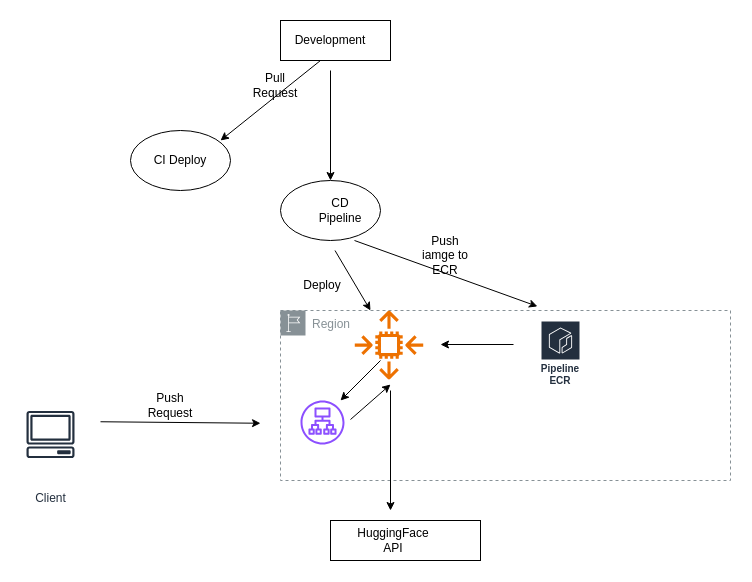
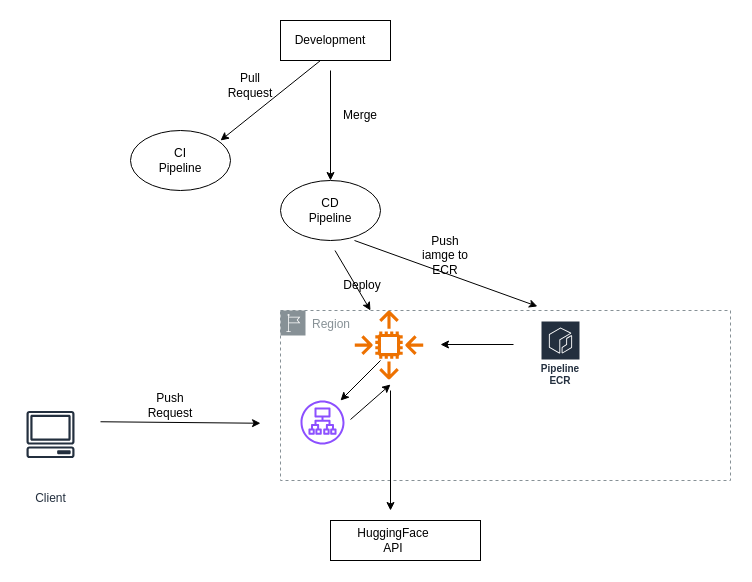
node "Pull Request": moved (276, 86) -> (251, 86)
node "Merge": added
node "CI Deploy": label "CI Deploy" -> "CI Pipeline"
node "CD Pipeline": moved (341, 211) -> (331, 211)
node "Deploy": moved (323, 286) -> (363, 286)
